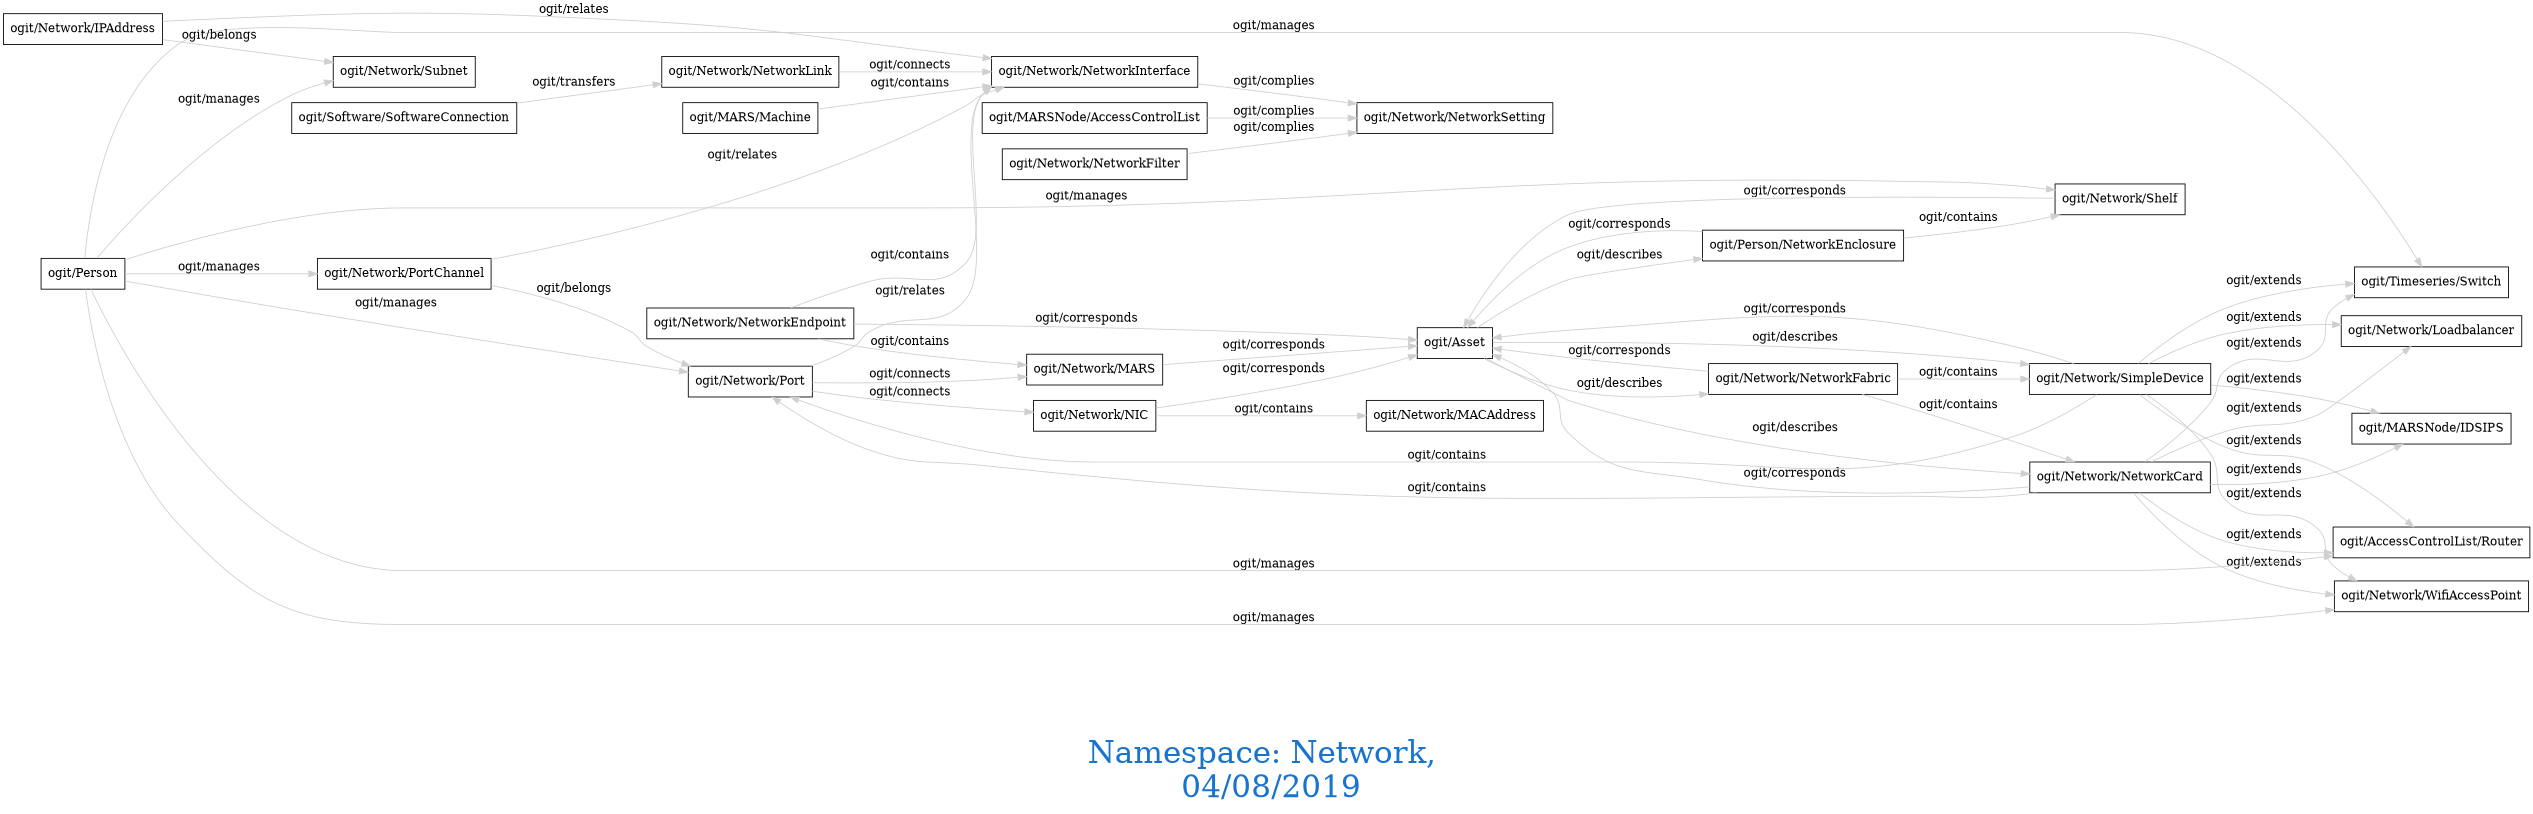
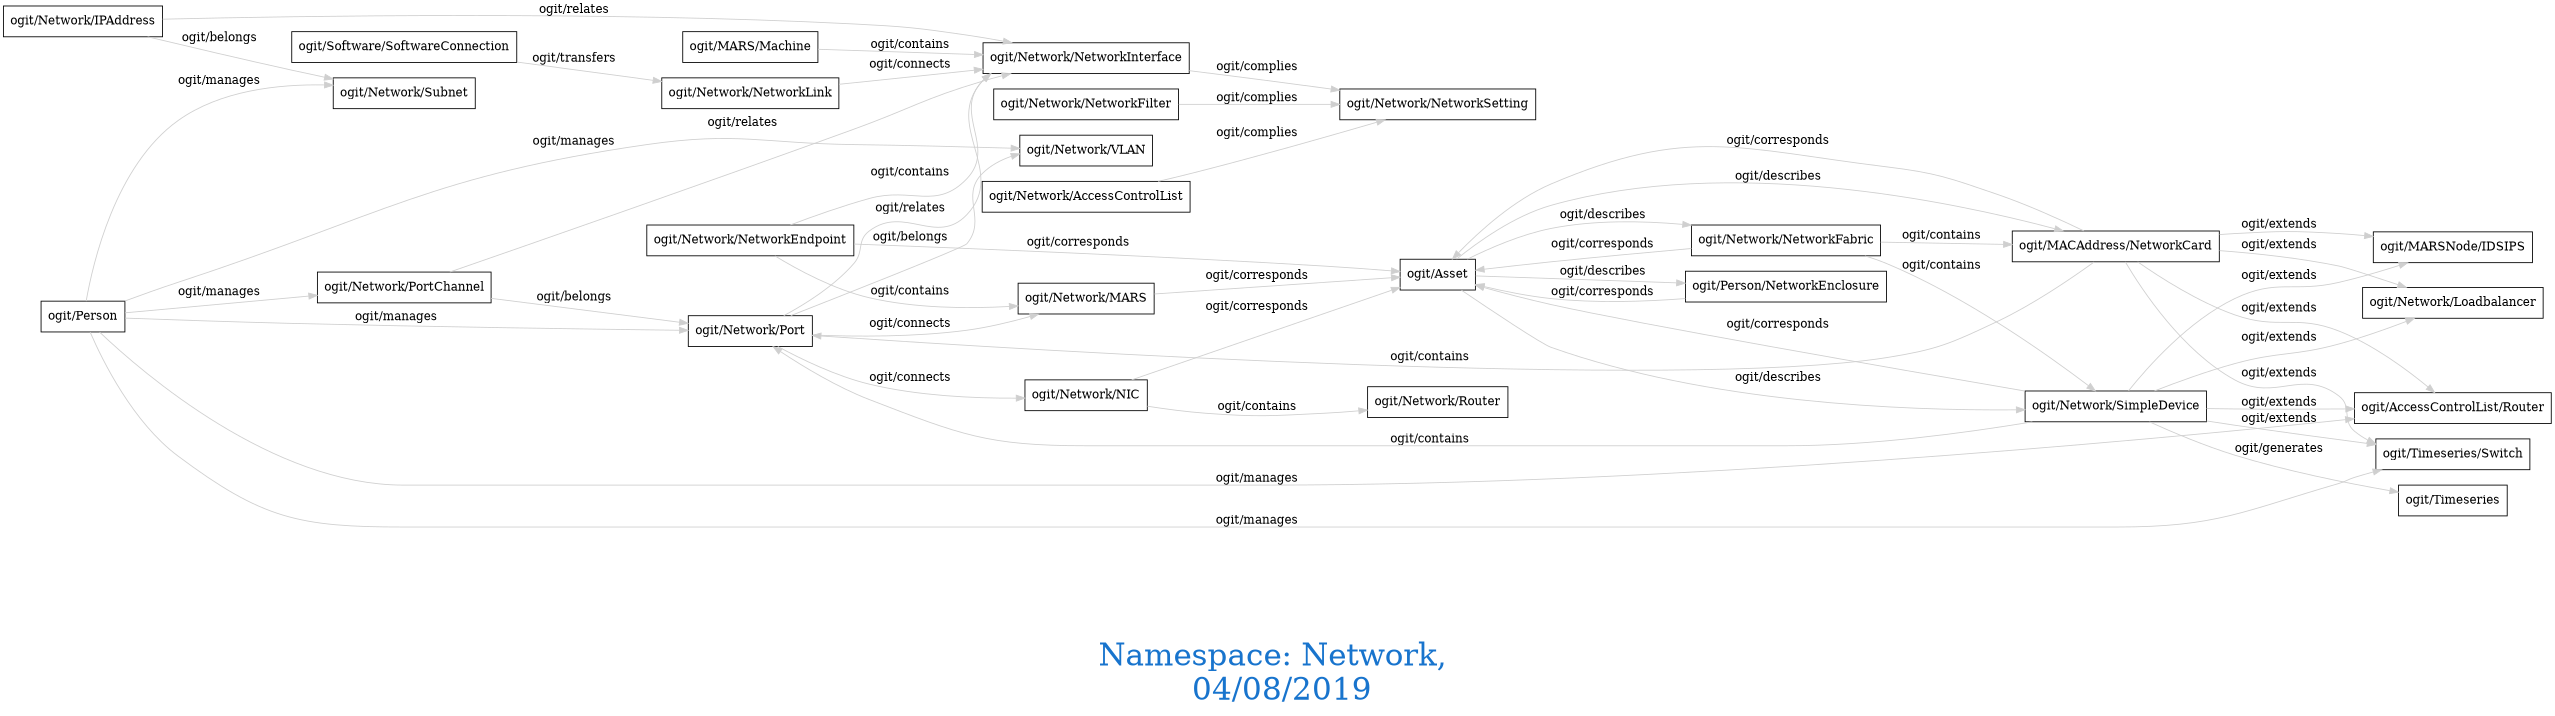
node "ogit/MARSNode/AccessControlList": label "ogit/MARSNode/AccessControlList" -> "ogit/Network/AccessControlList"
node "ogit/Network/VLAN": added
node "ogit/Network/Shelf": removed
node "ogit/Network/MACAddress": label "ogit/Network/MACAddress" -> "ogit/Network/Router"
node "ogit/Network/NetworkCard": label "ogit/Network/NetworkCard" -> "ogit/MACAddress/NetworkCard"
node "ogit/Timeseries": added
node "ogit/Network/WifiAccessPoint": removed
